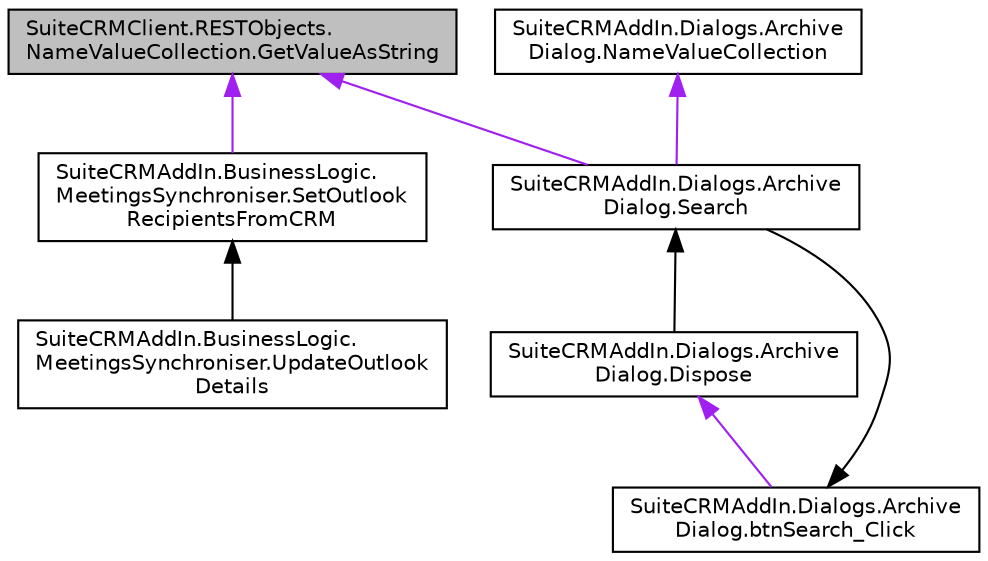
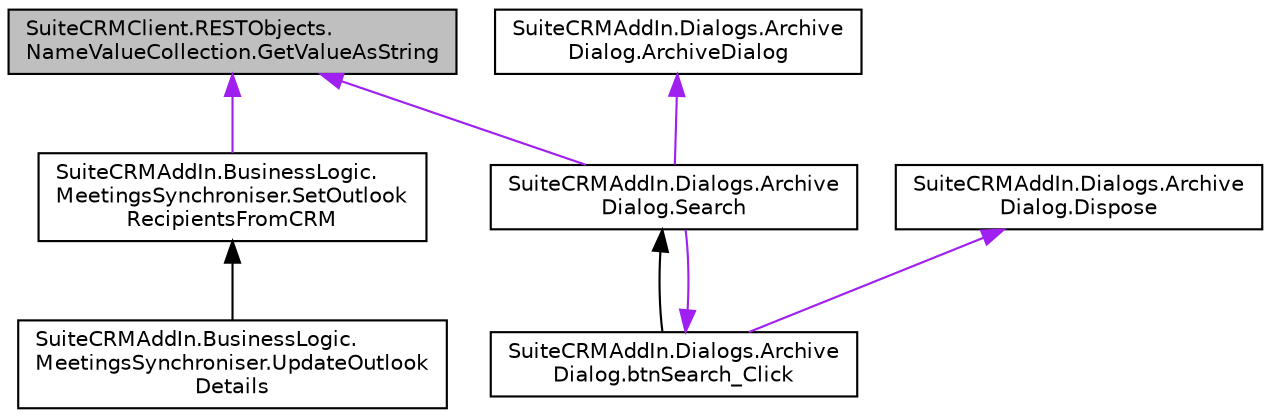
node "SuiteCRMAddIn.Dialogs.Archive Dialog.NameValueCollection": label "SuiteCRMAddIn.Dialogs.Archive Dialog.NameValueCollection" -> "SuiteCRMAddIn.Dialogs.Archive Dialog.ArchiveDialog"
edge "SuiteCRMAddIn.Dialogs.Archive Dialog.Dispose" -> "SuiteCRMAddIn.Dialogs.Archive Dialog.Search": now "SuiteCRMAddIn.Dialogs.Archive Dialog.btnSearch_Click" -> "SuiteCRMAddIn.Dialogs.Archive Dialog.Search"
edge "SuiteCRMAddIn.Dialogs.Archive Dialog.Search" -> "SuiteCRMAddIn.Dialogs.Archive Dialog.btnSearch_Click": color black -> purple
